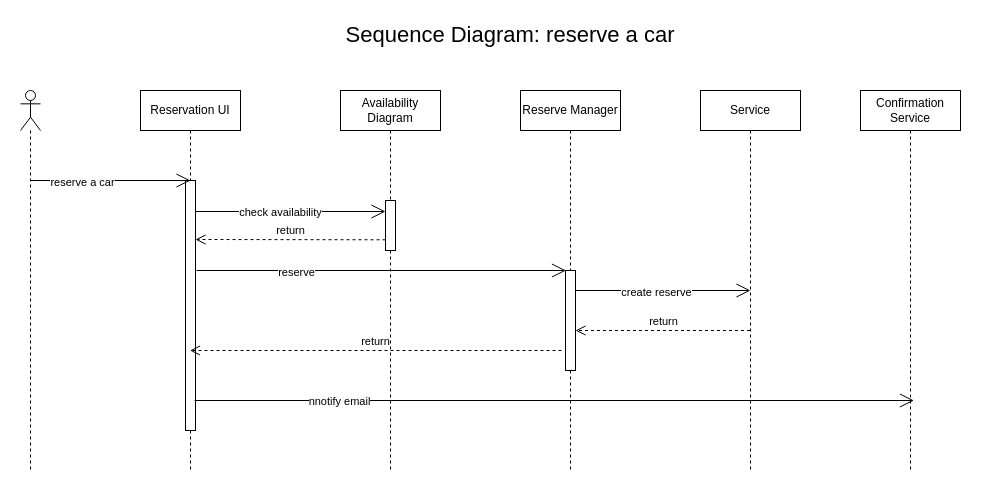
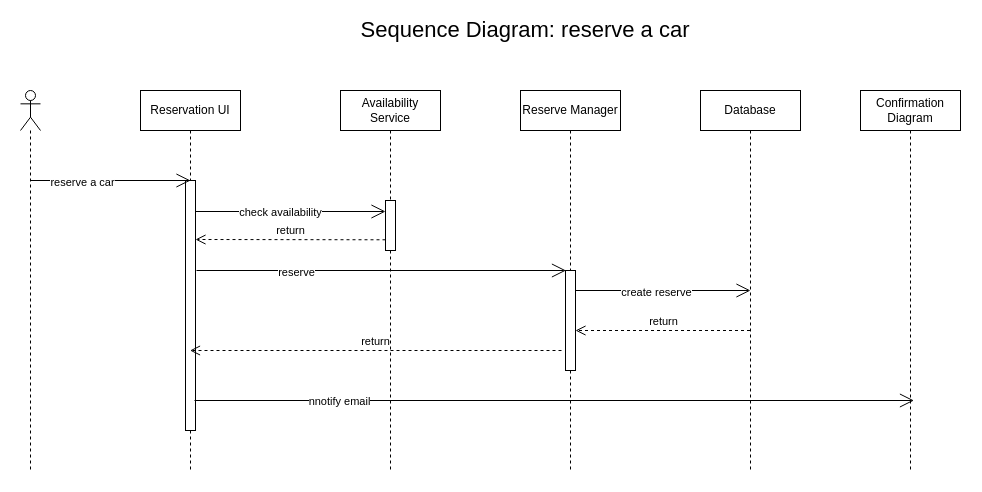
node "Sequence Diagram: reserve a car": moved (511, 36) -> (526, 31)
node "Availability Diagram": label "Availability Diagram" -> "Availability Service"
node "Service": label "Service" -> "Database"
node "Confirmation Service": label "Confirmation Service" -> "Confirmation Diagram"
